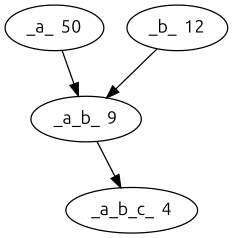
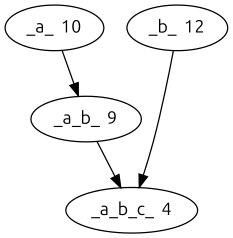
node "_a_  50": label "_a_  50" -> "_a_  10"
edge "_b_  12" -> "_a_b_  9": now "_b_  12" -> "_a_b_c_  4"
